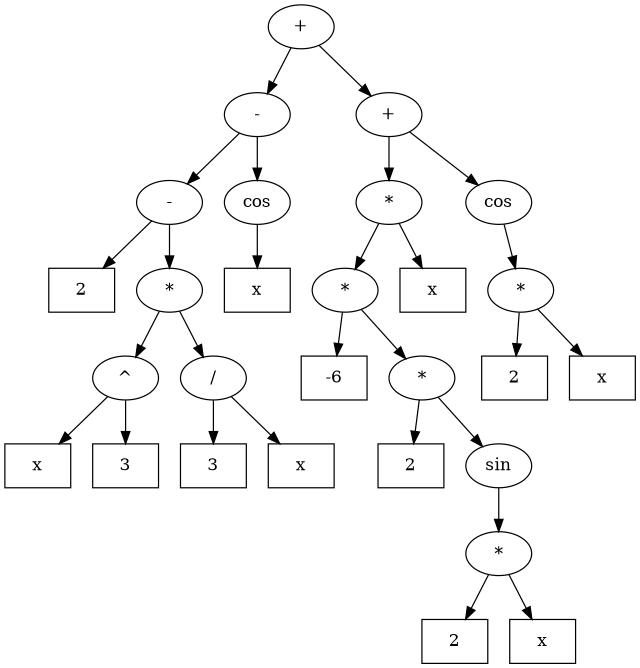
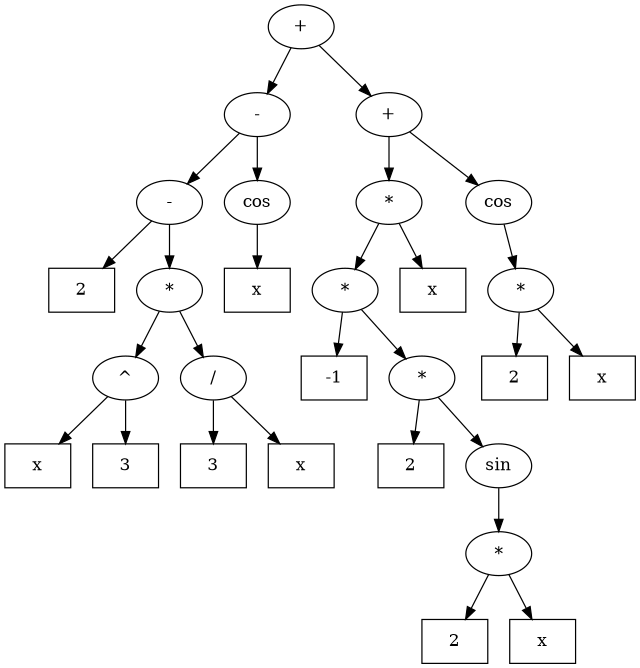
node "-6": label "-6" -> "-1"
